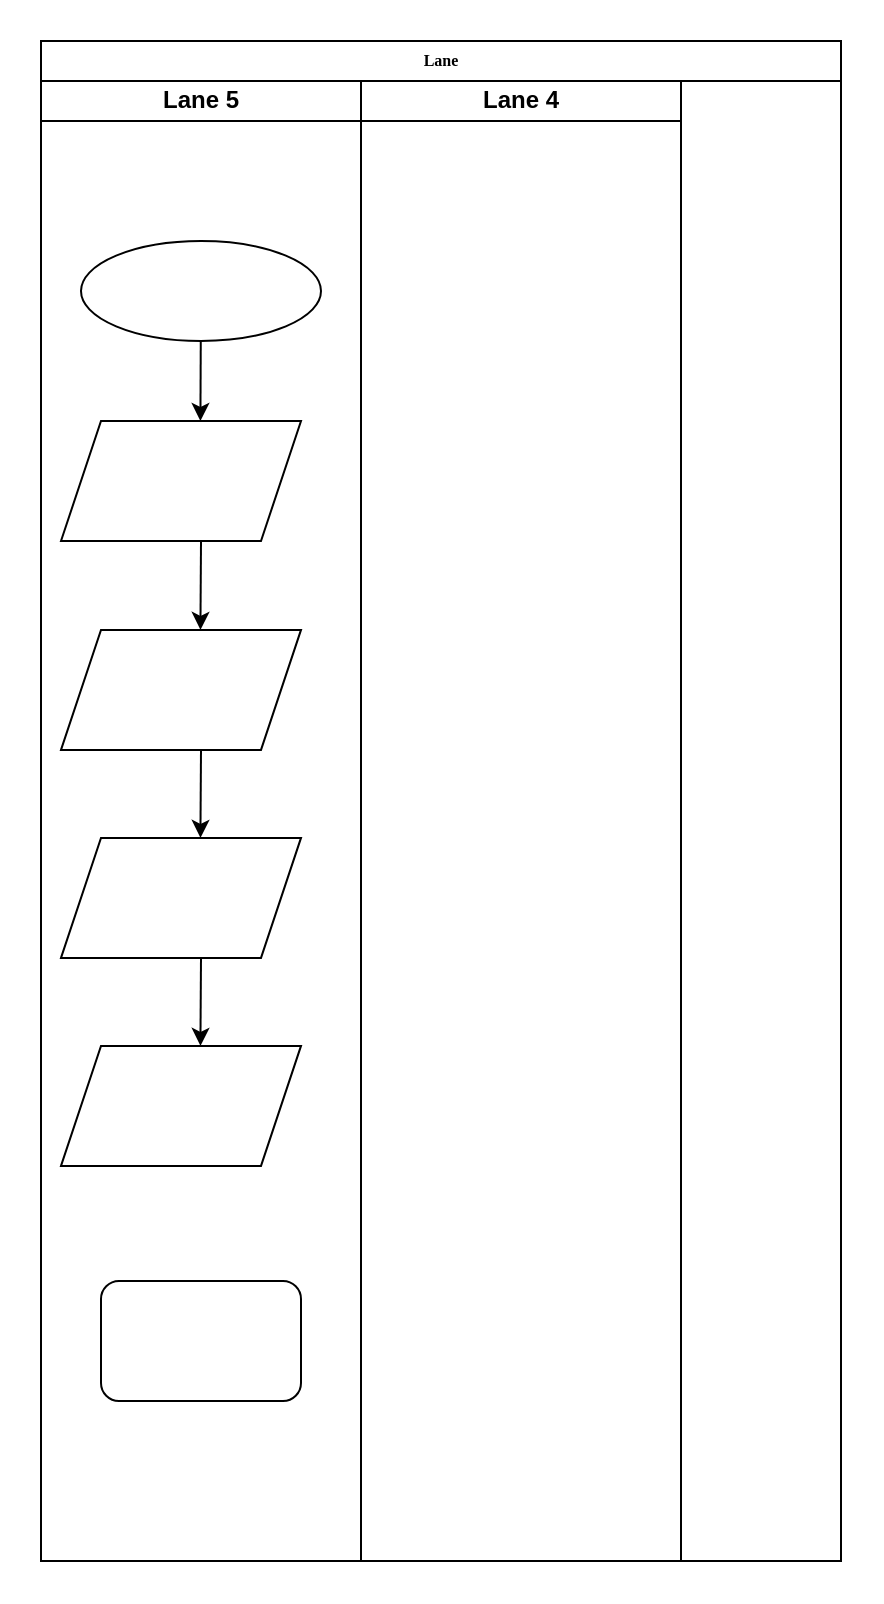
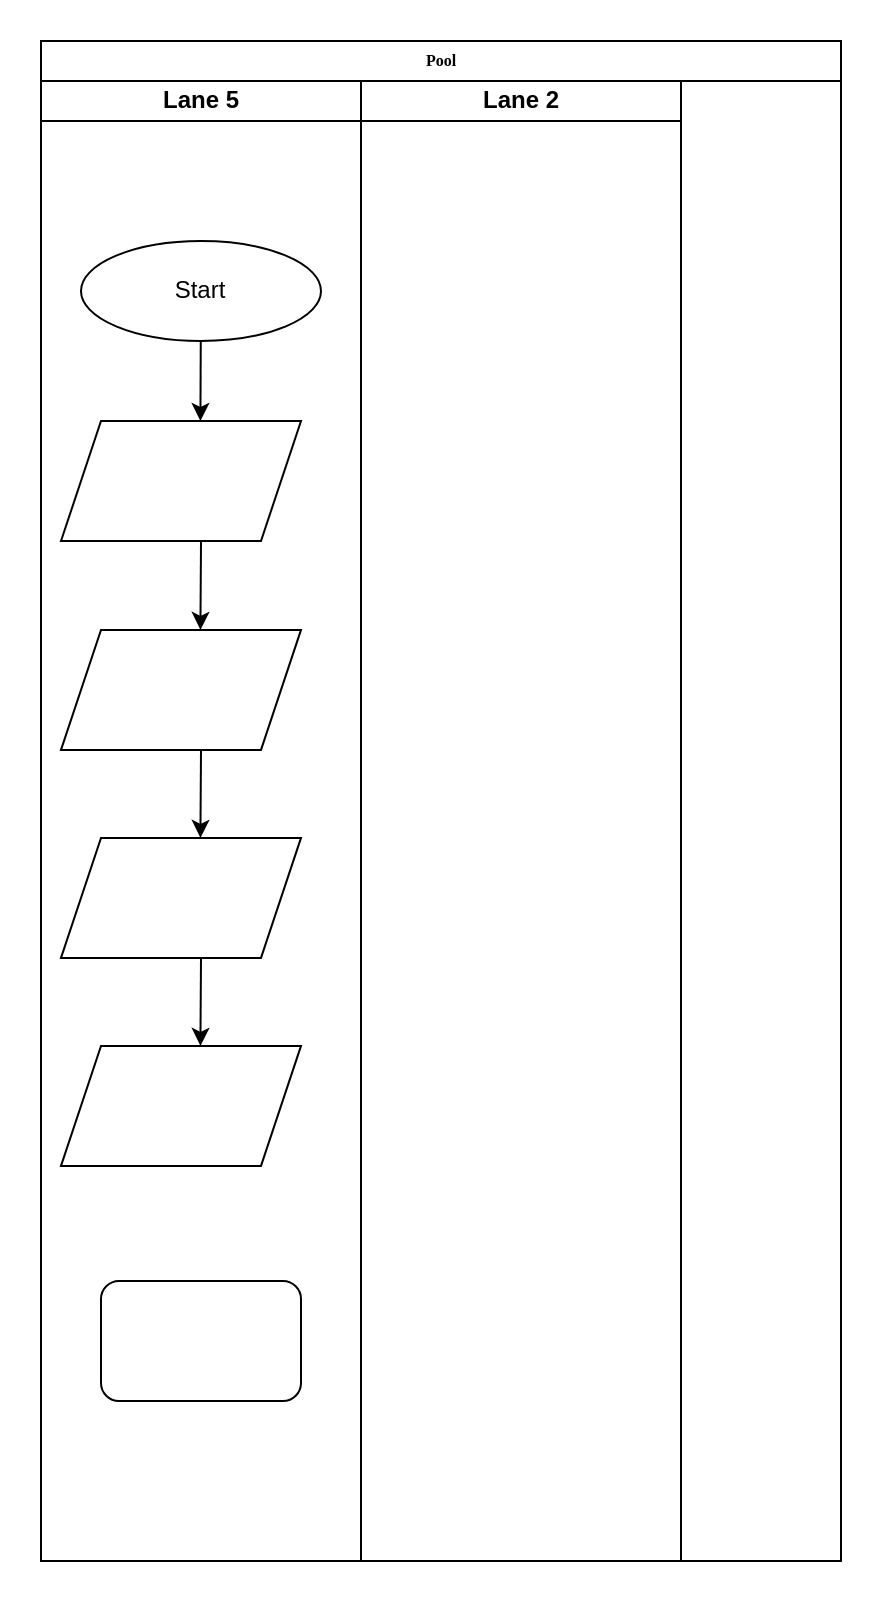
node "Lane": label "Lane" -> "Pool"
node "Lane 4": label "Lane 4" -> "Lane 2"
node "Start": added
